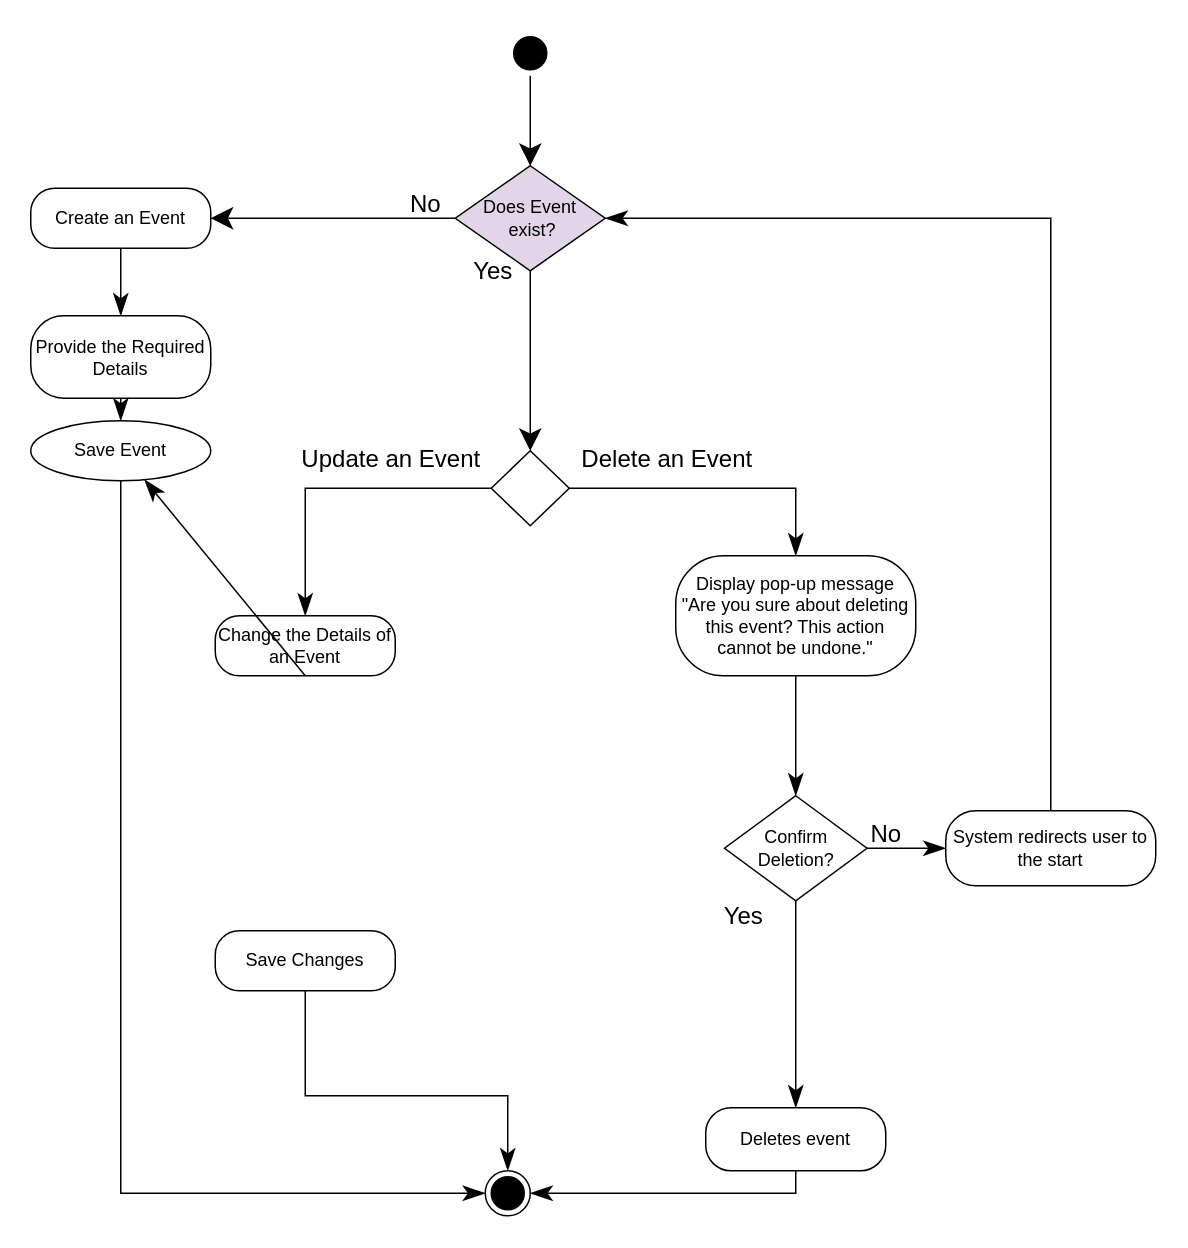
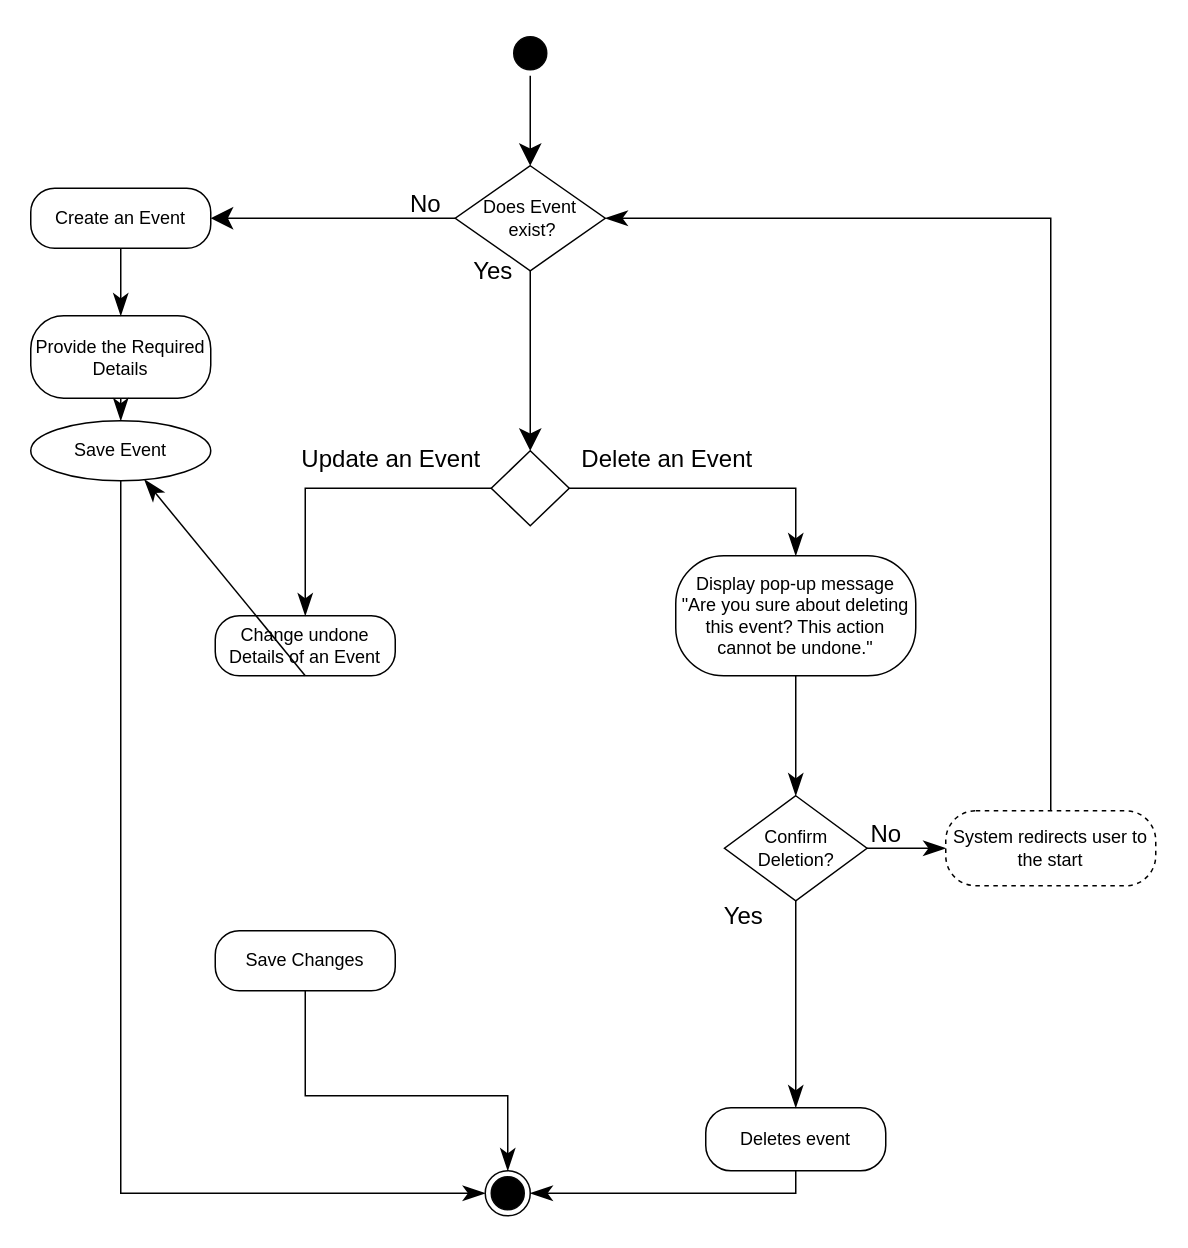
node "Does Event exist?": fillcolor #e1d5e7 -> #ffffff
node "Change the Details of an Event": label "Change the Details of an Event" -> "Change undone Details of an Event"
node "System redirects user to the start": style solid -> dashed
